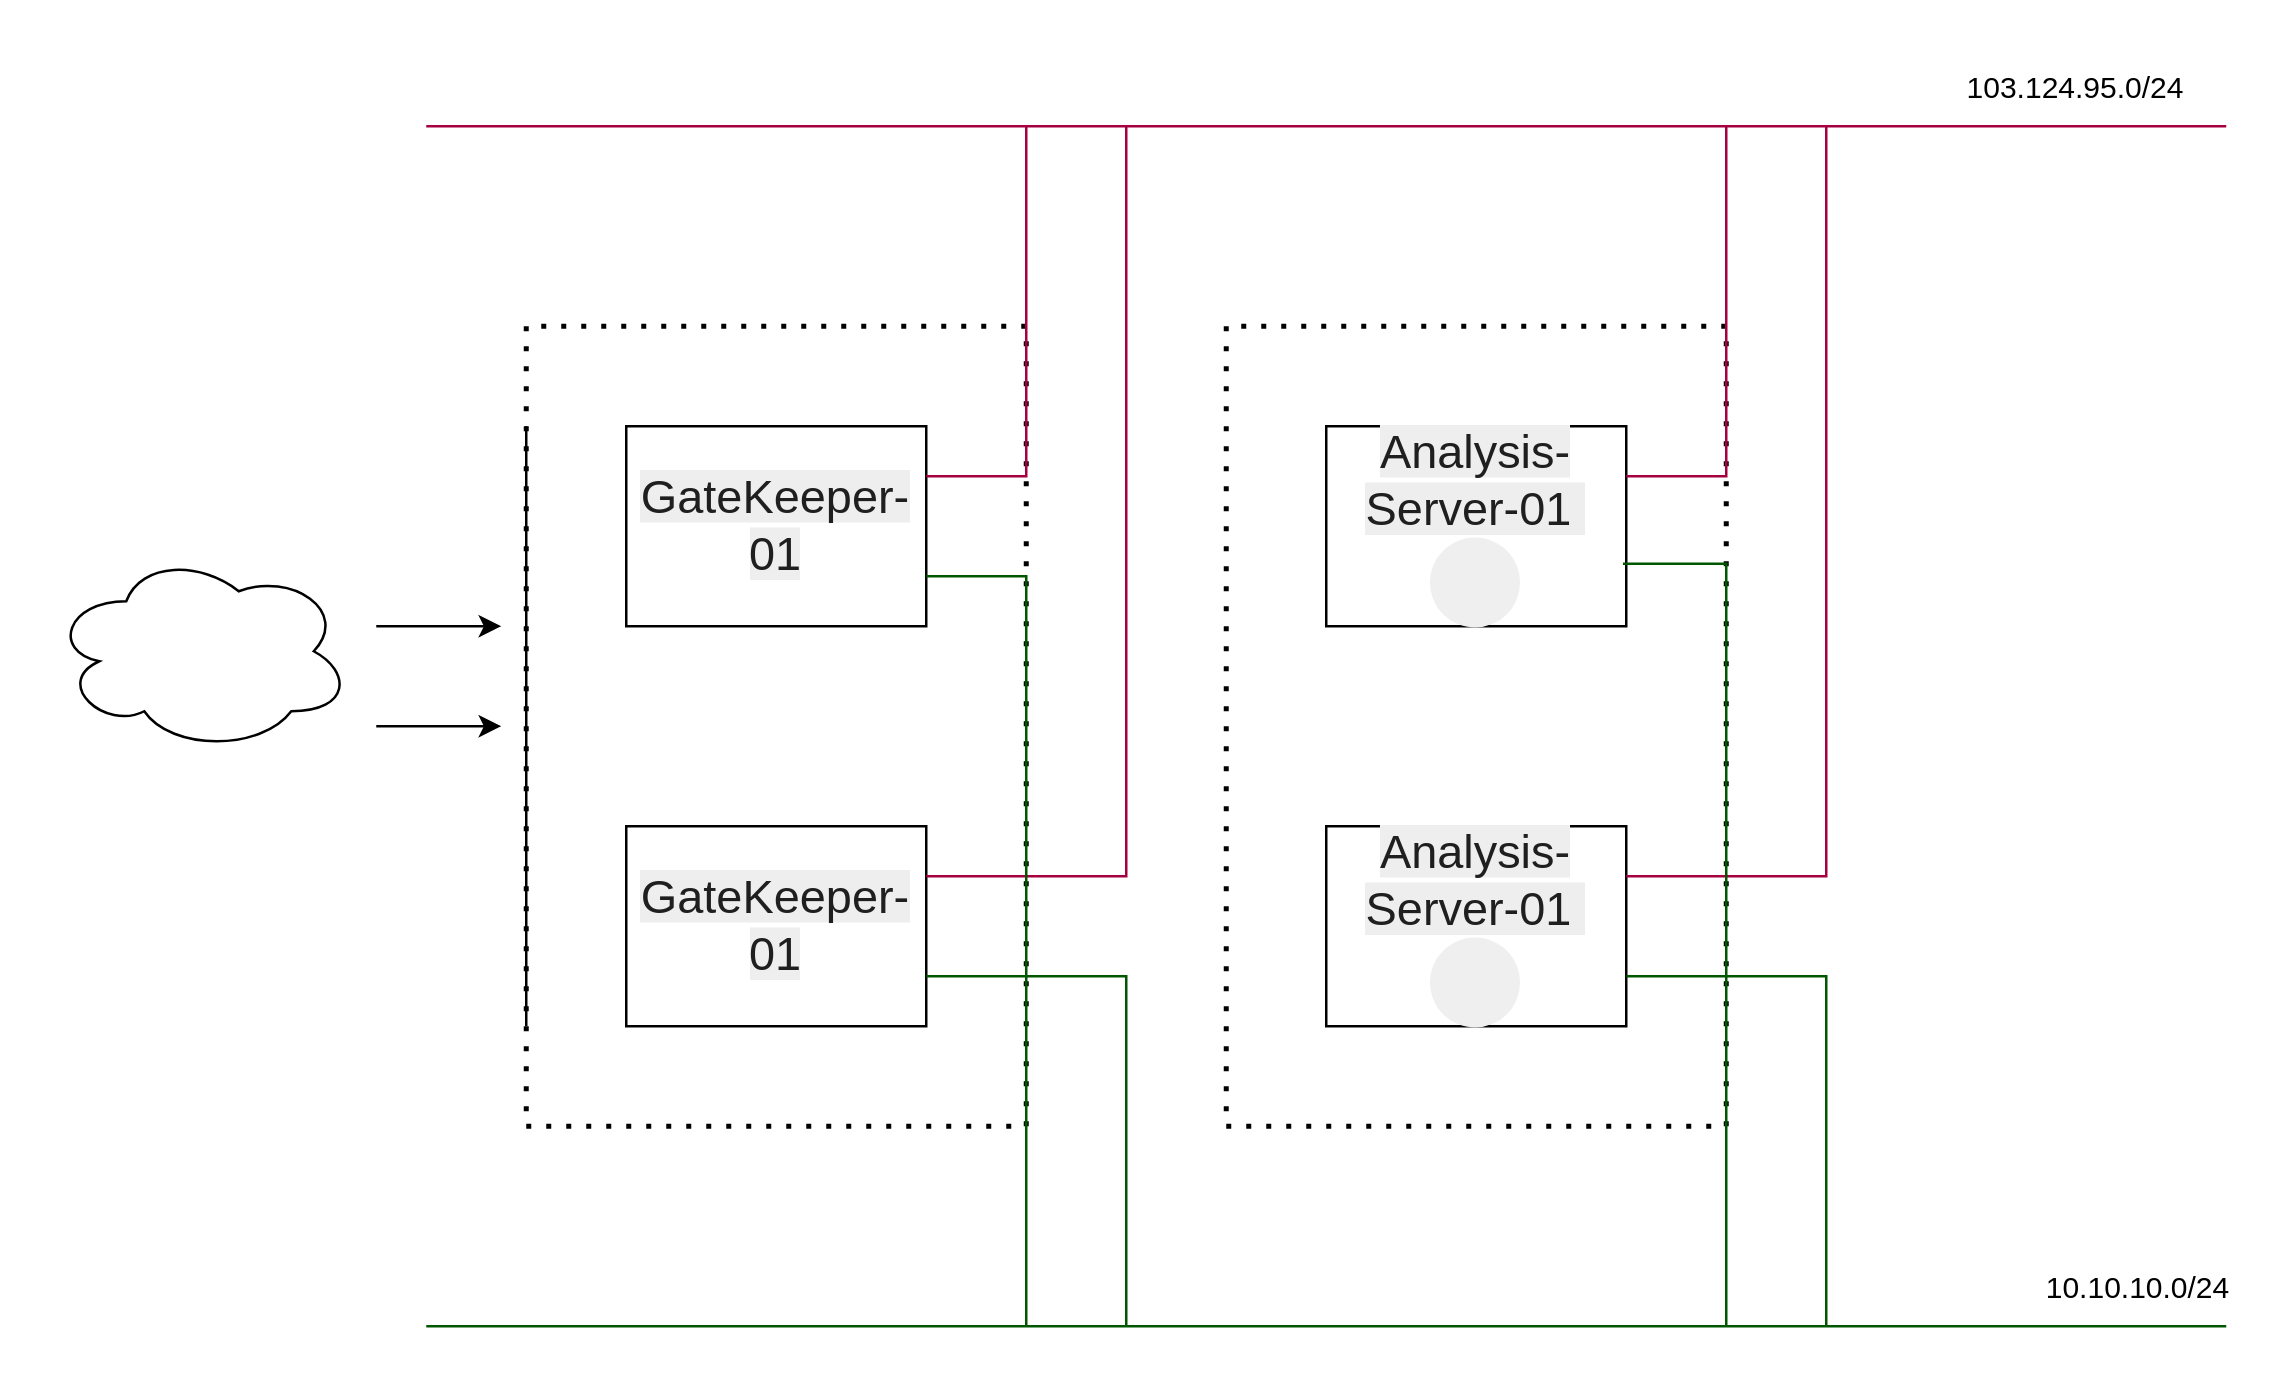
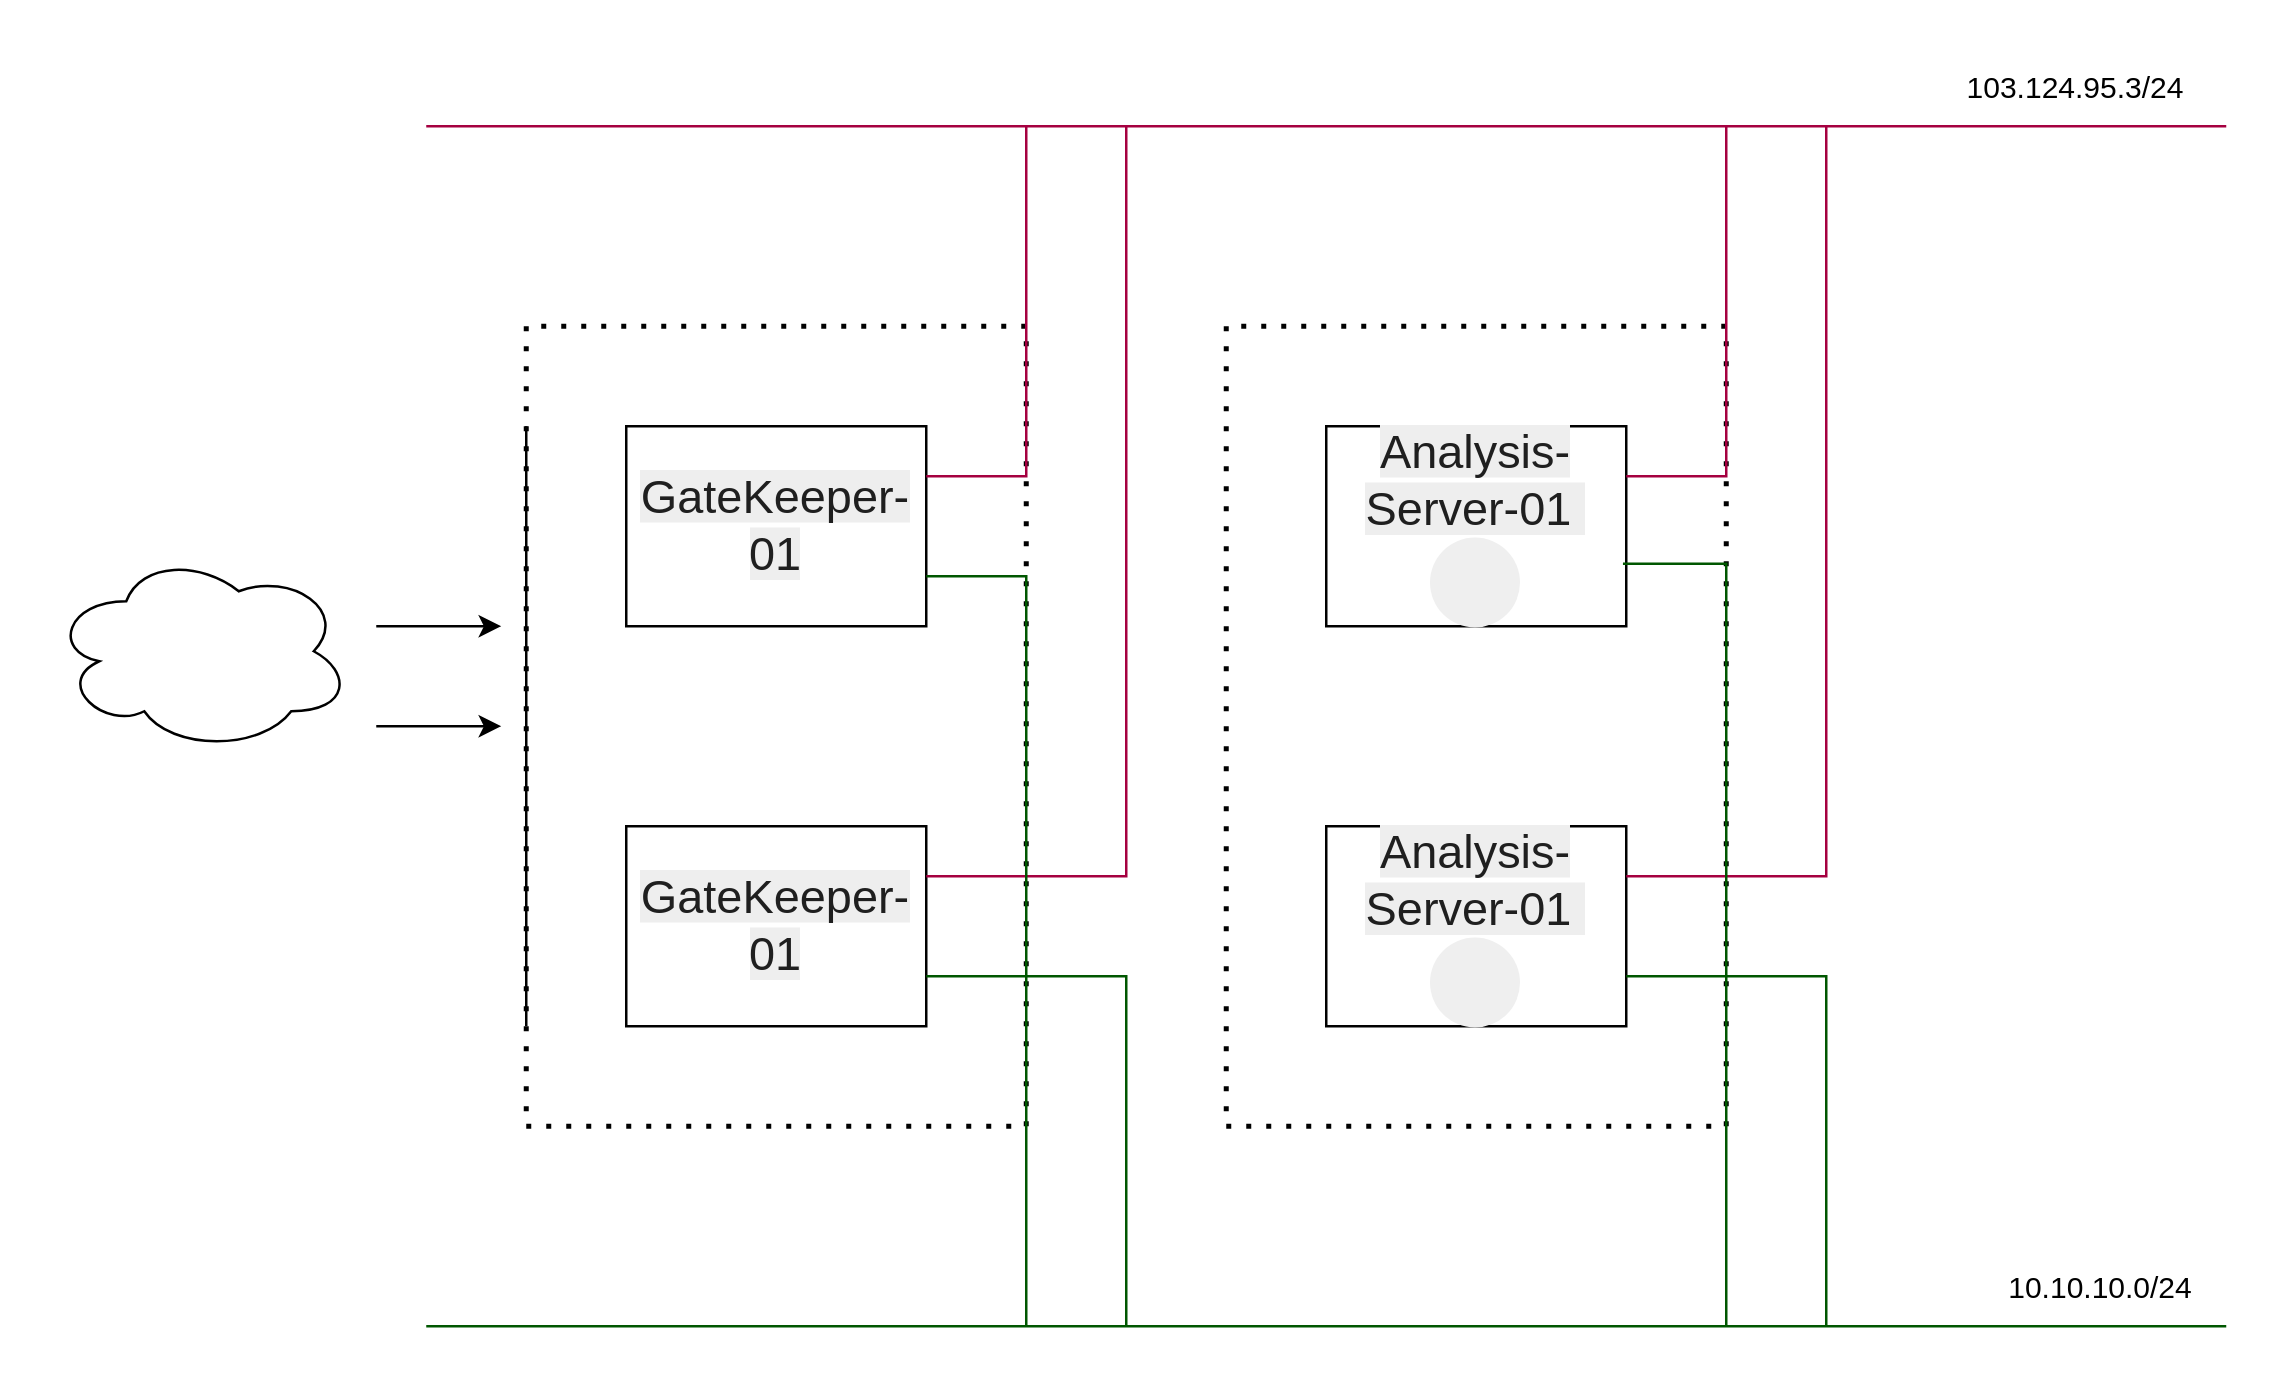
node "103.124.95.0/24": label "103.124.95.0/24" -> "103.124.95.3/24"
node "10.10.10.0/24": moved (2139, 1289) -> (2101, 1289)
